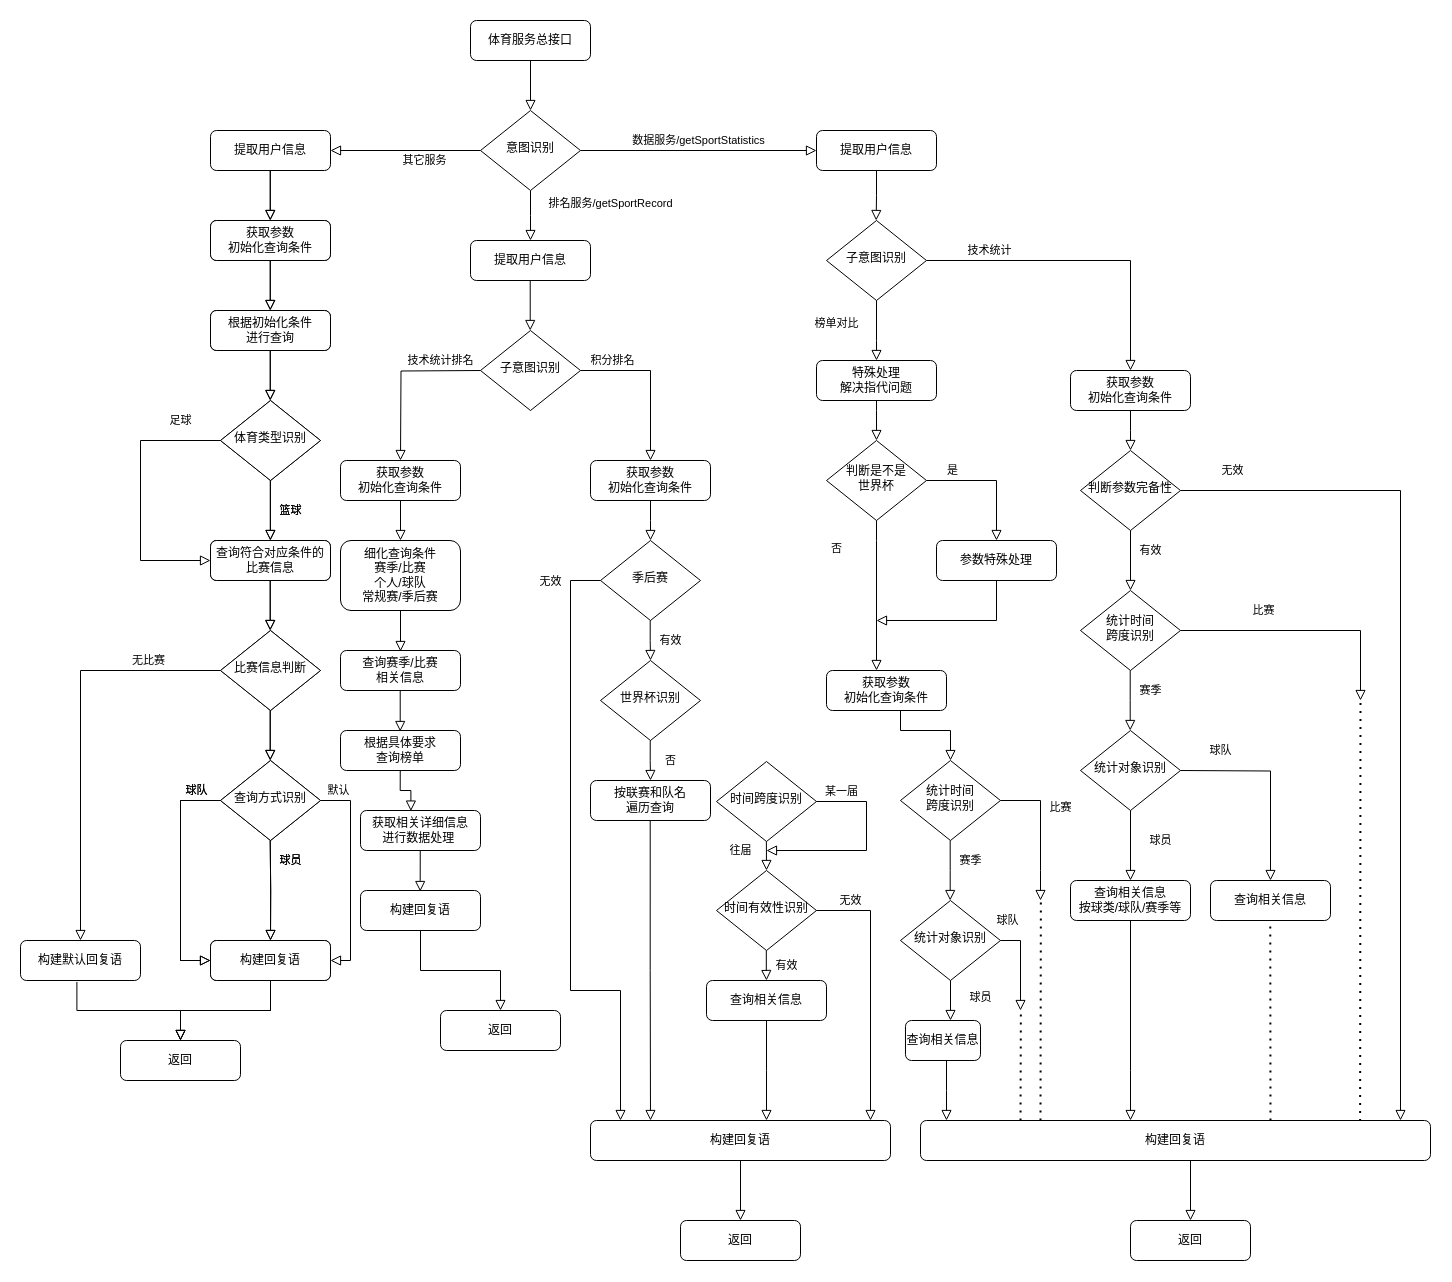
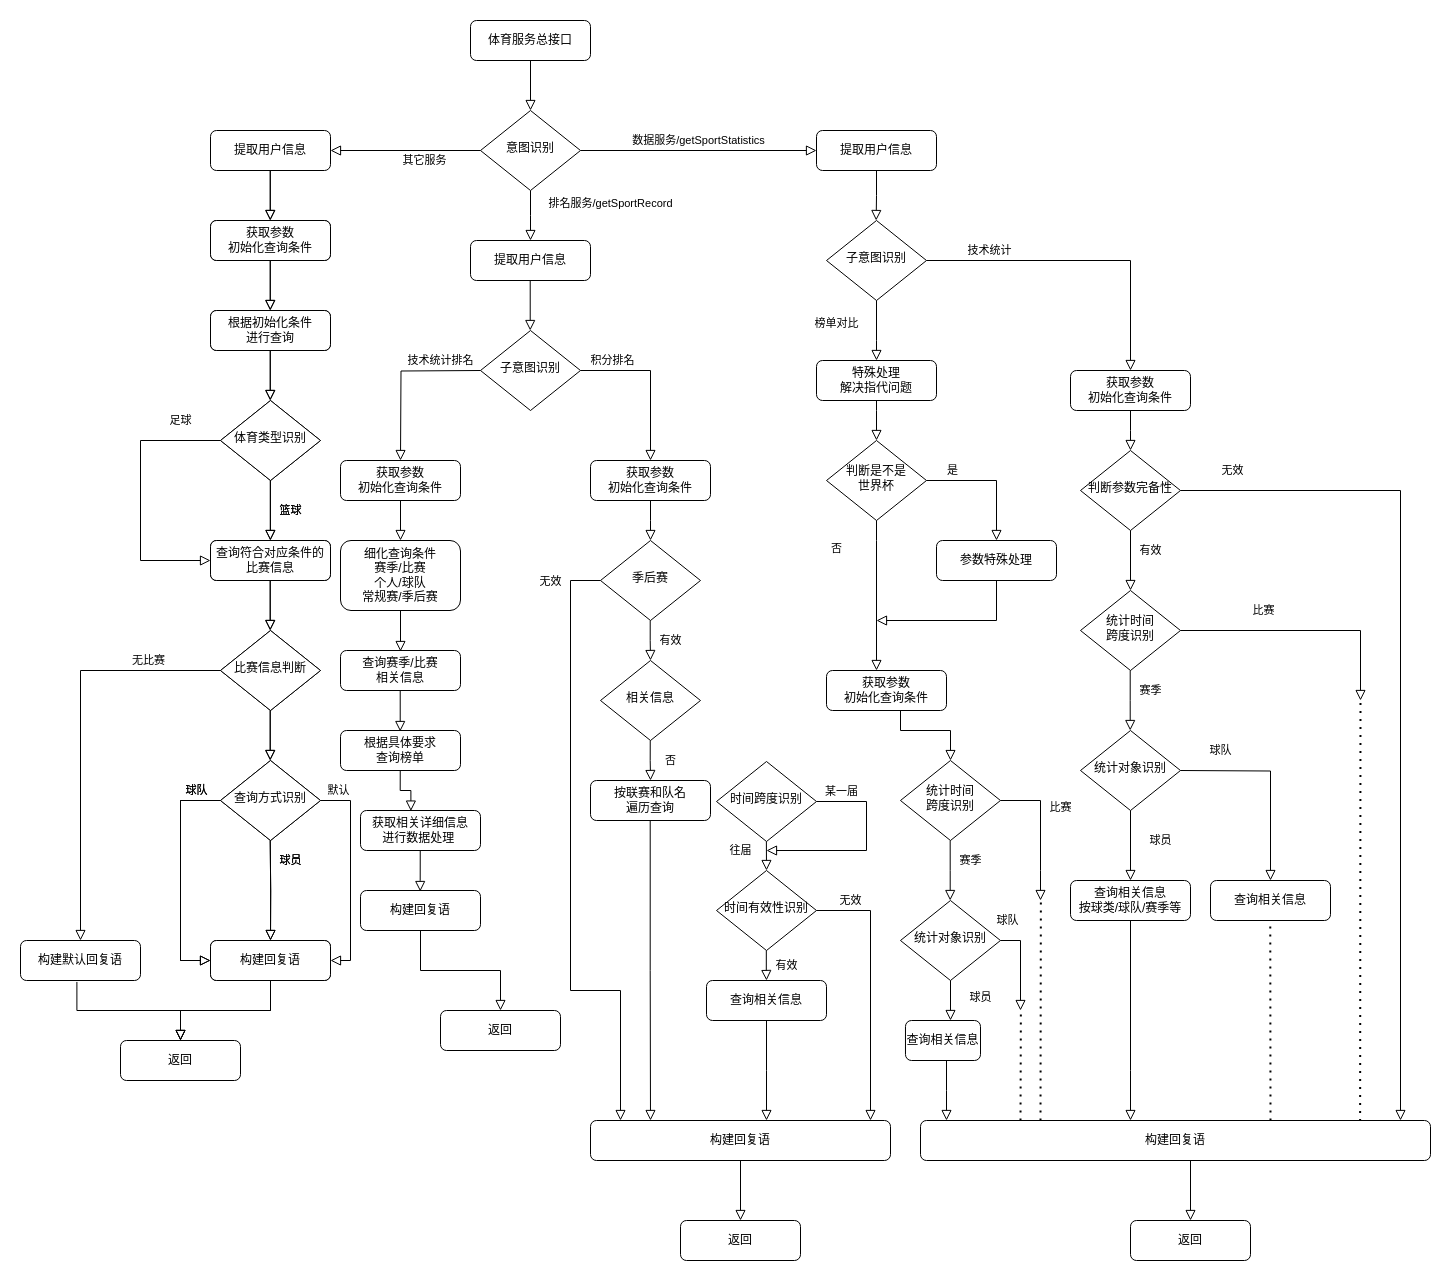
node "世界杯识别": label "世界杯识别" -> "相关信息"
